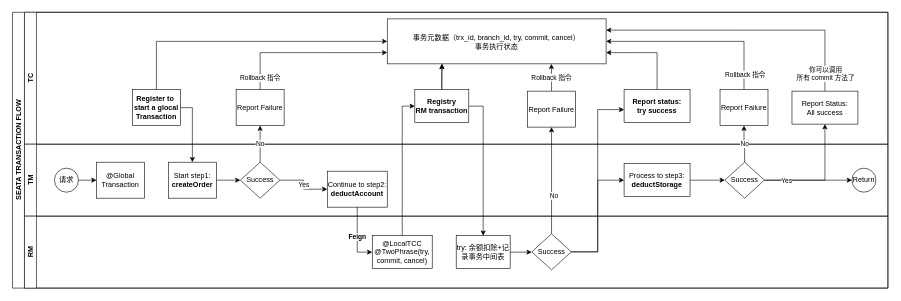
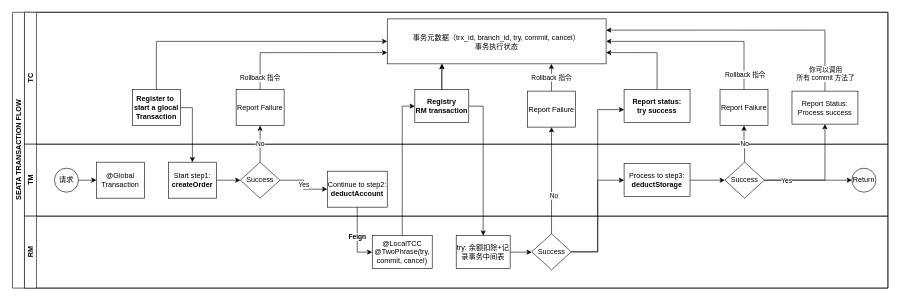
node "Report Status: All success": label "Report Status: All success" -> "Report Status: Process success"
